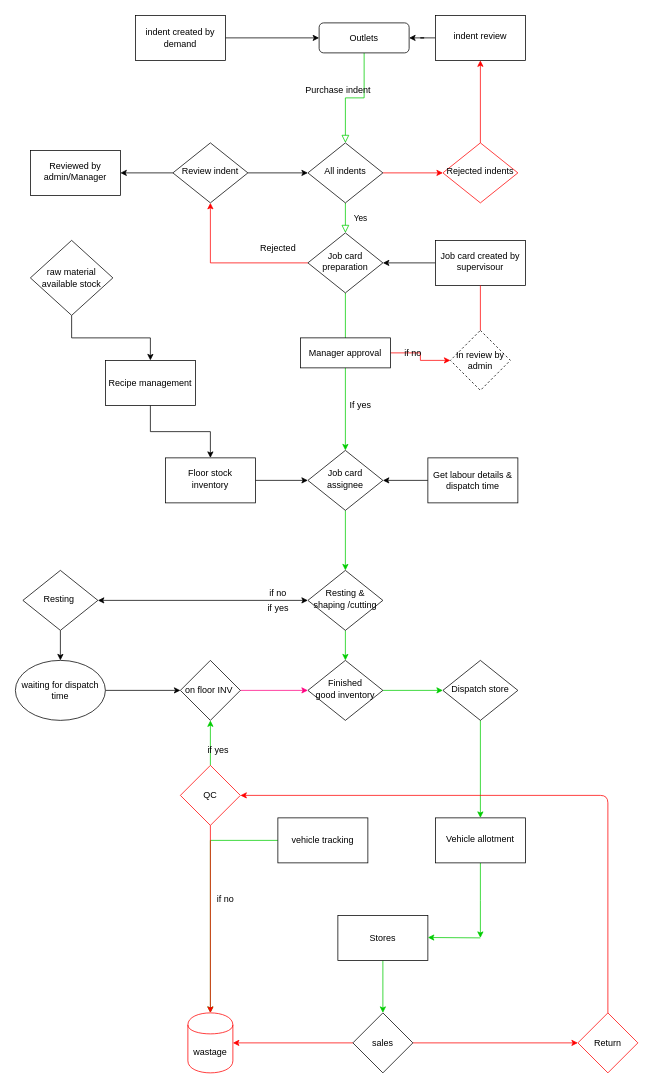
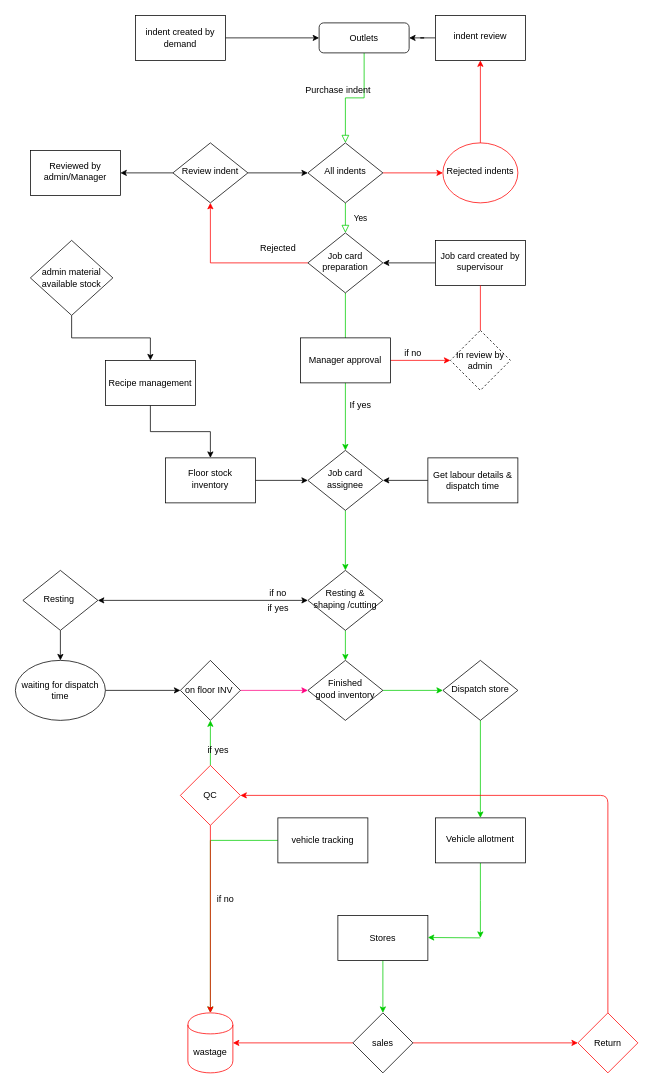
node "Rejected indents": shape diamond -> ellipse
node "raw material available stock": label "raw material available stock" -> "admin material available stock"
node "Manager approval": size 90x30 -> 90x45
